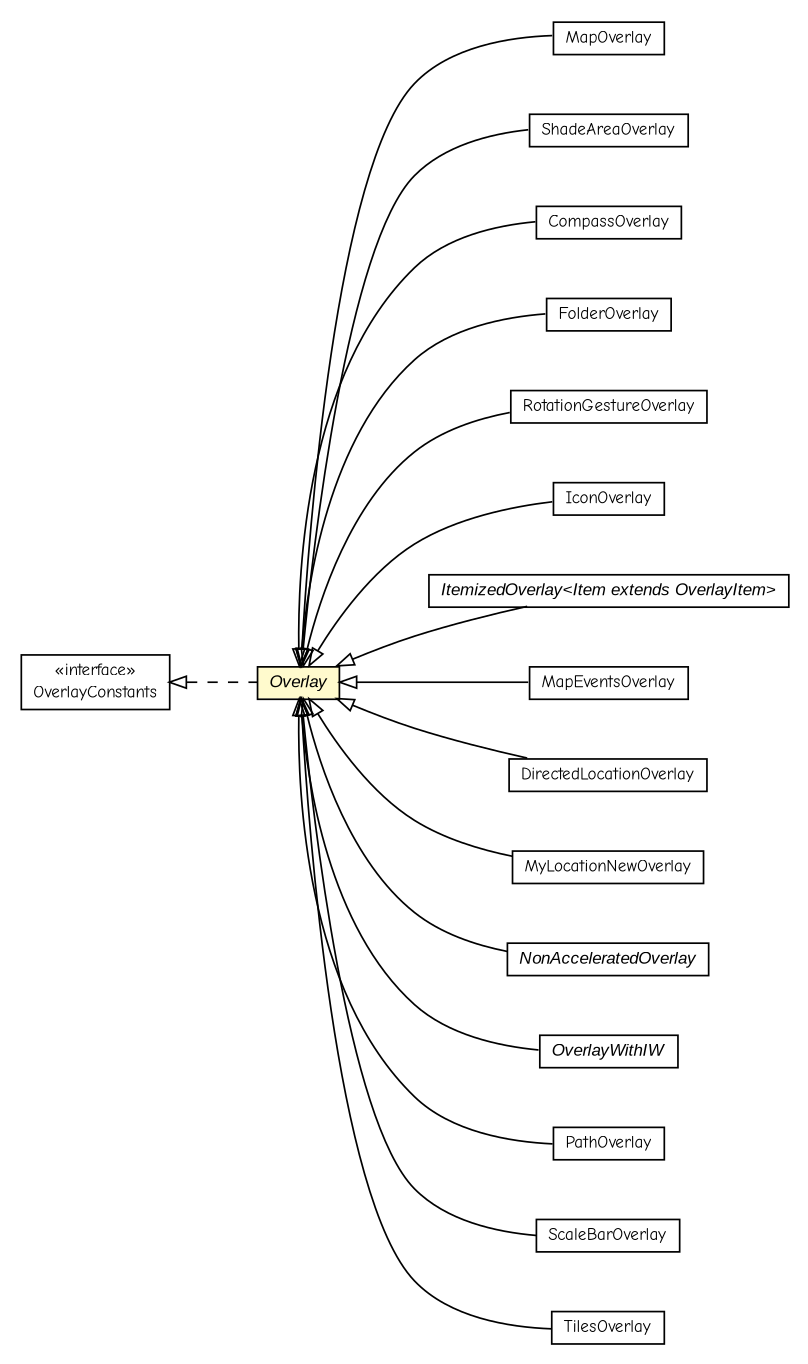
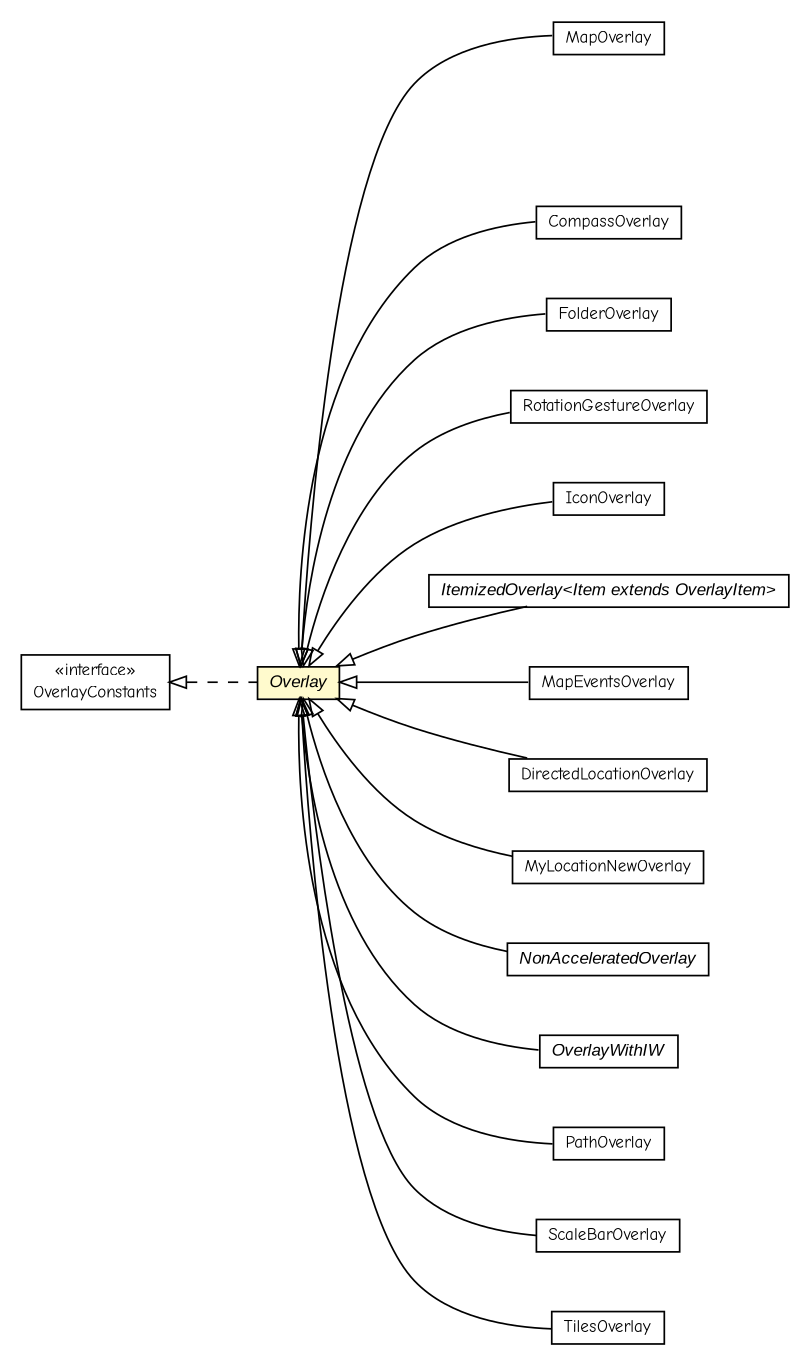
node "ShadeAreaOverlay": removed
